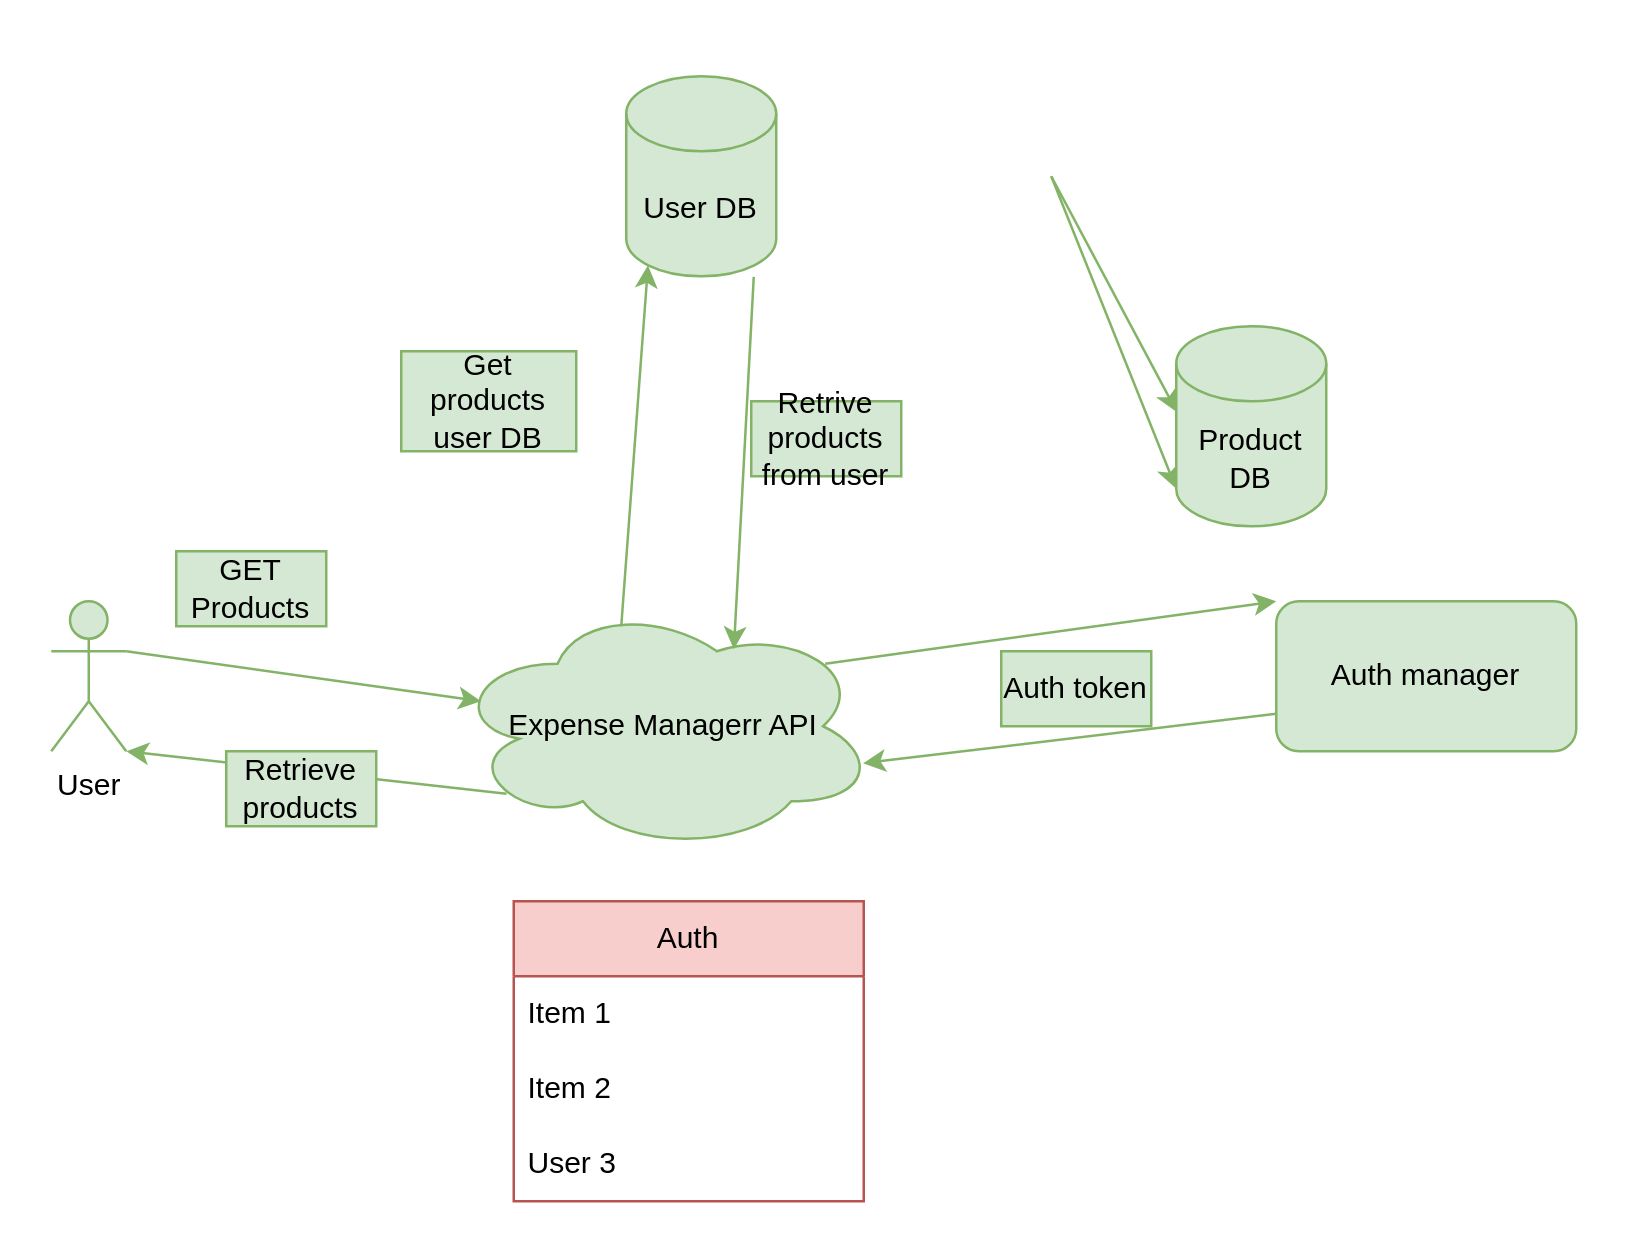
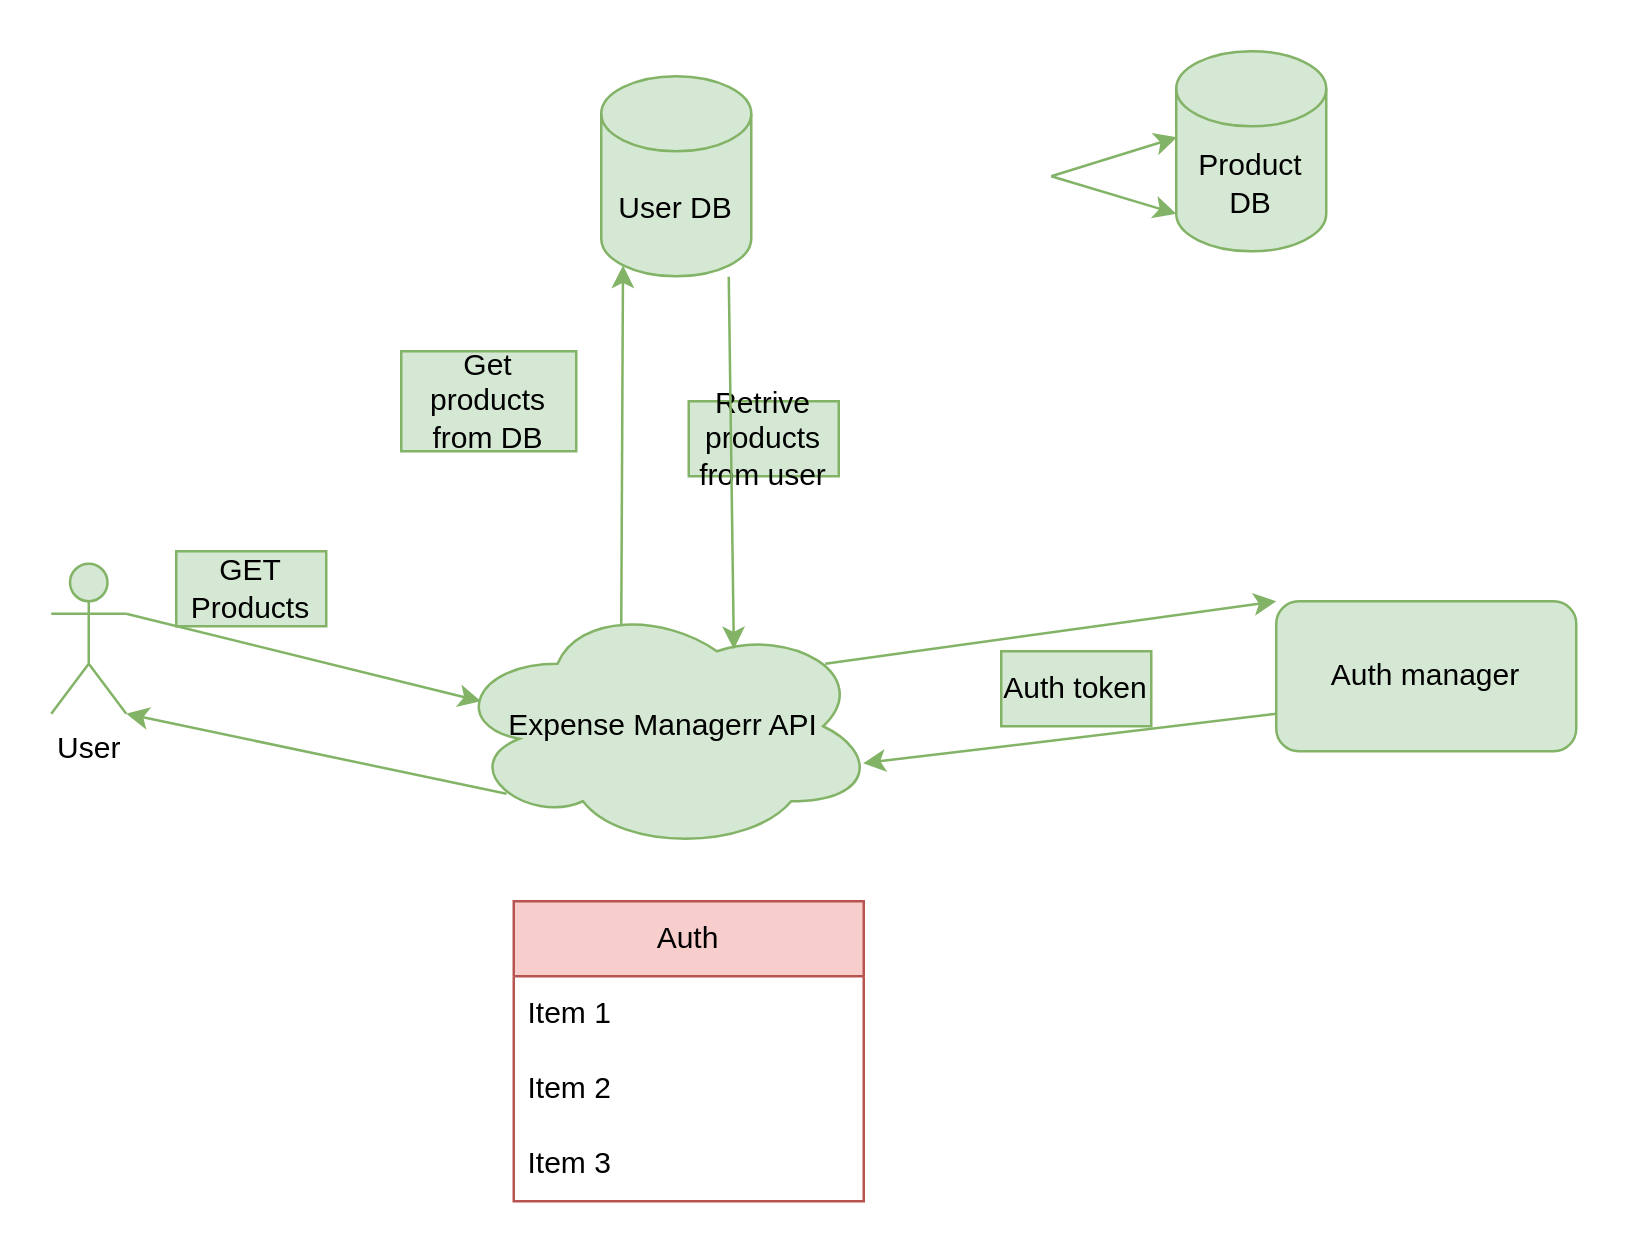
node "User DB": moved (701, 176) -> (676, 176)
node "Get products user DB": label "Get products user DB" -> "Get products from DB"
node "Product DB": moved (1251, 426) -> (1251, 151)
node "Retrive products from user": moved (826, 439) -> (764, 439)
node "User": moved (89, 676) -> (89, 639)
node "Retrieve products": removed
node "User 3": label "User 3" -> "Item 3"
